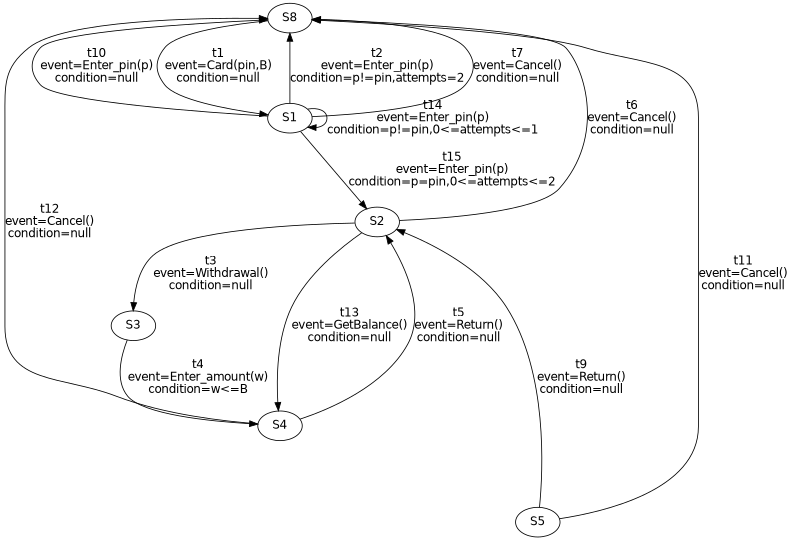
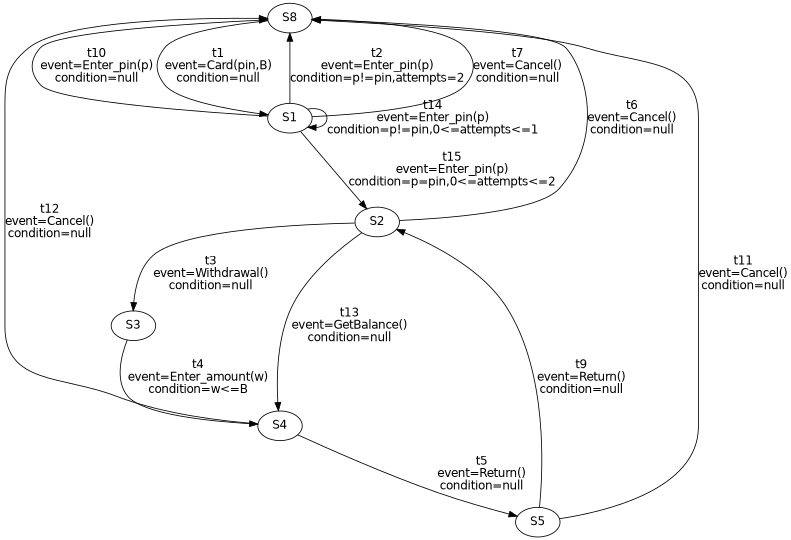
edge "S4" -> "S2": now "S4" -> "S5"
